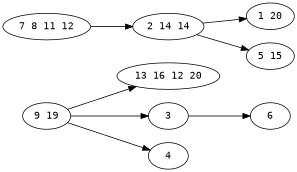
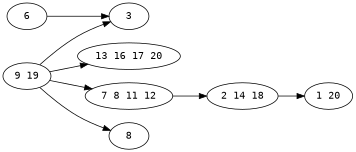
node "2 14 14": label "2 14 14" -> "2 14 18"
node "5 15": removed
node "13 16 12 20": label "13 16 12 20" -> "13 16 17 20"
edge "9 19" -> "7 8 11 12": added
edge "3" -> "6": reversed
node "4": label "4" -> "8"
